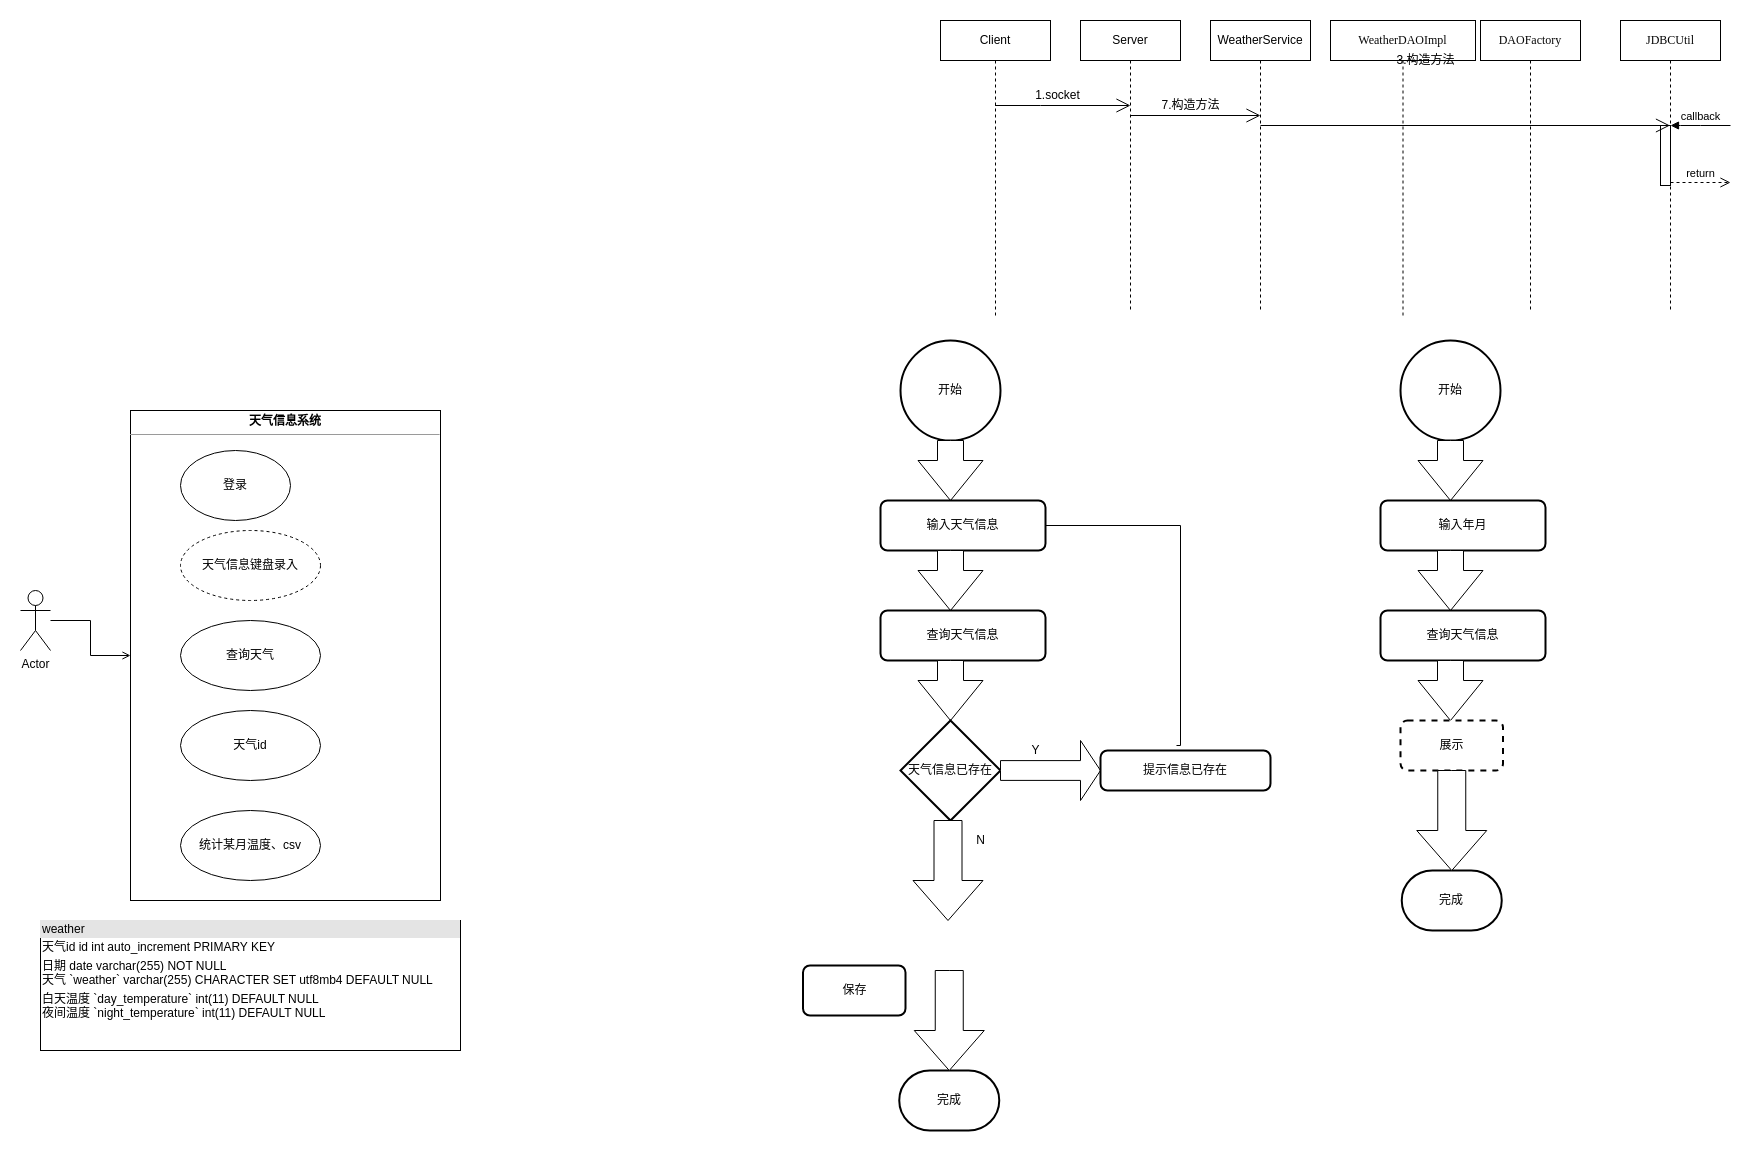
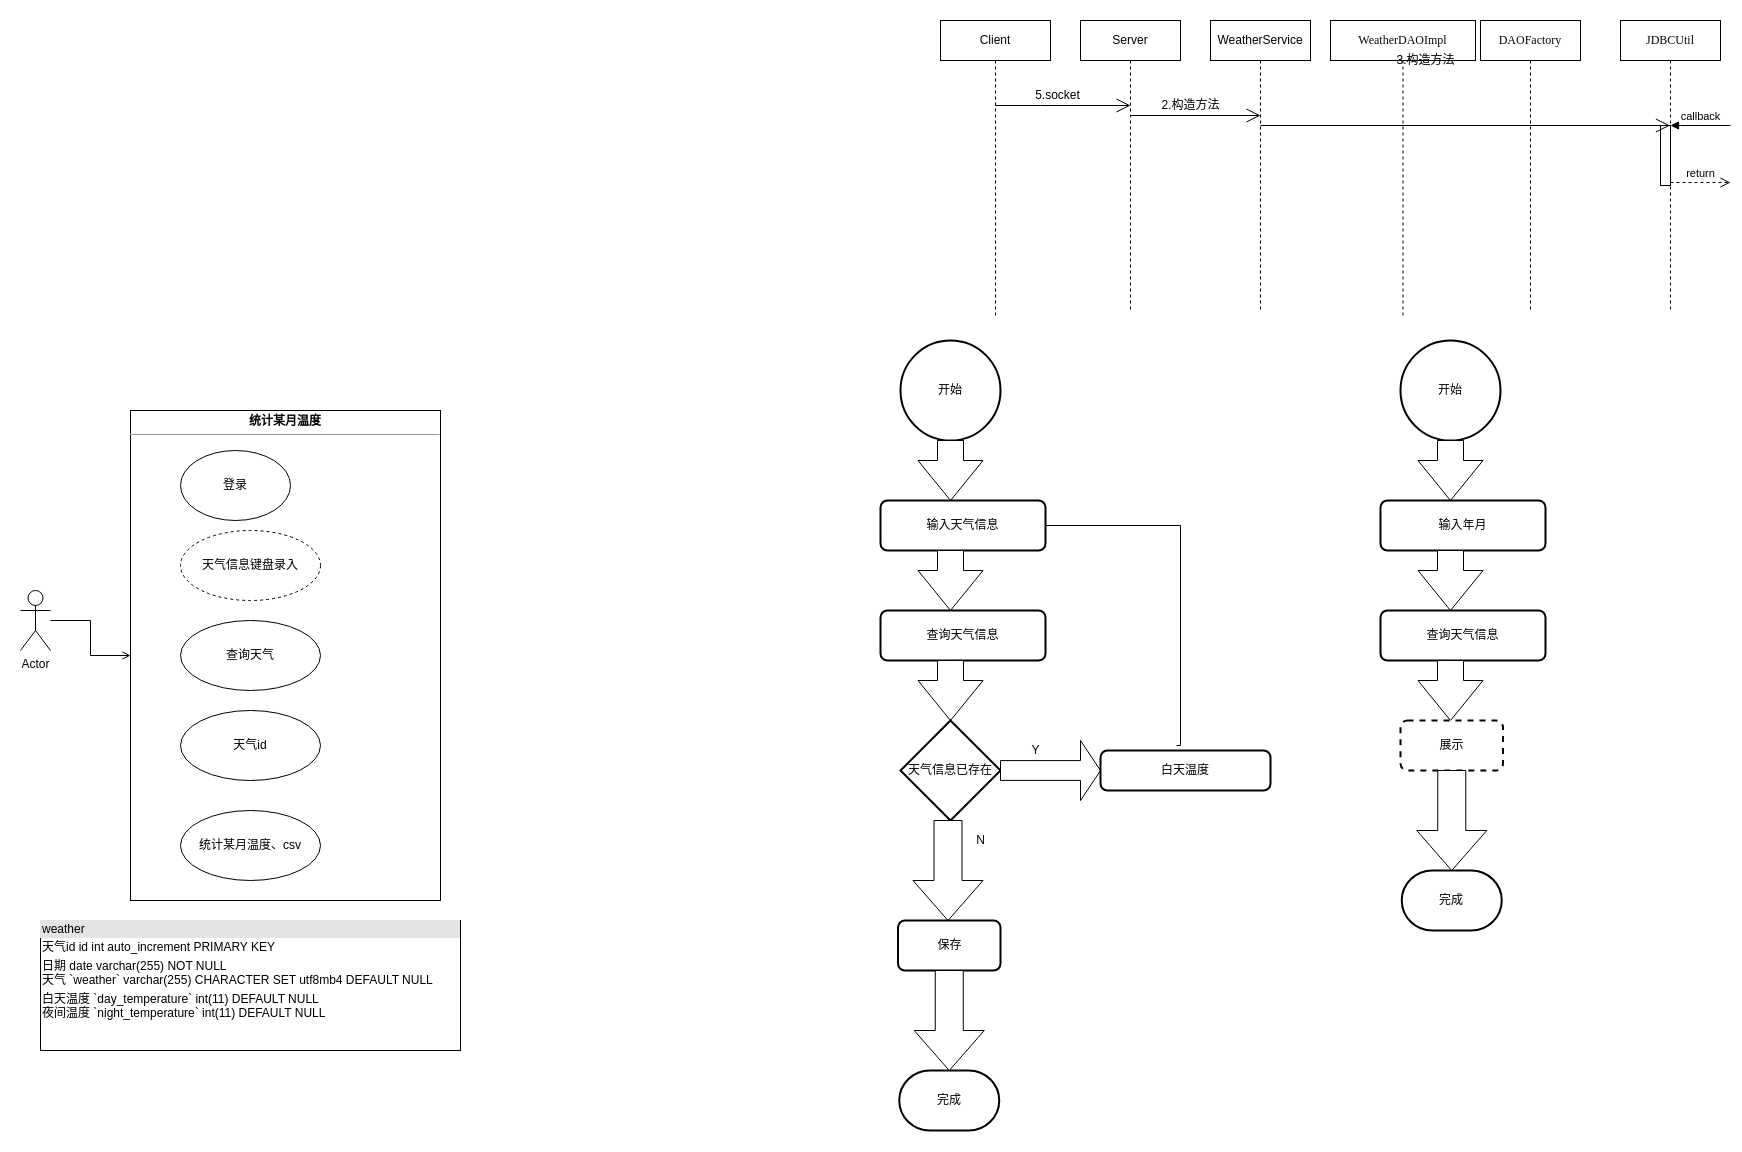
node "1.socket": label "1.socket" -> "5.socket"
node "7.构造方法": label "7.构造方法" -> "2.构造方法"
node "天气信息系统": label "天气信息系统" -> "统计某月温度"
node "提示信息已存在": label "提示信息已存在" -> "白天温度"
node "保存": moved (854, 991) -> (949, 946)
